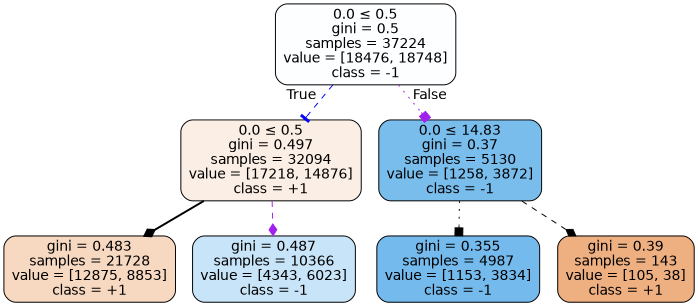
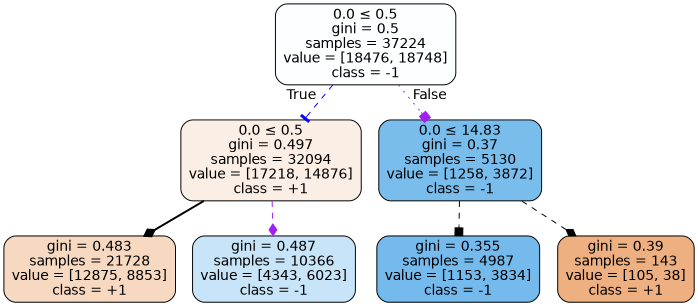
edge "0.0 ≤ 14.83" -> "gini = 0.355": style dotted -> dashed
